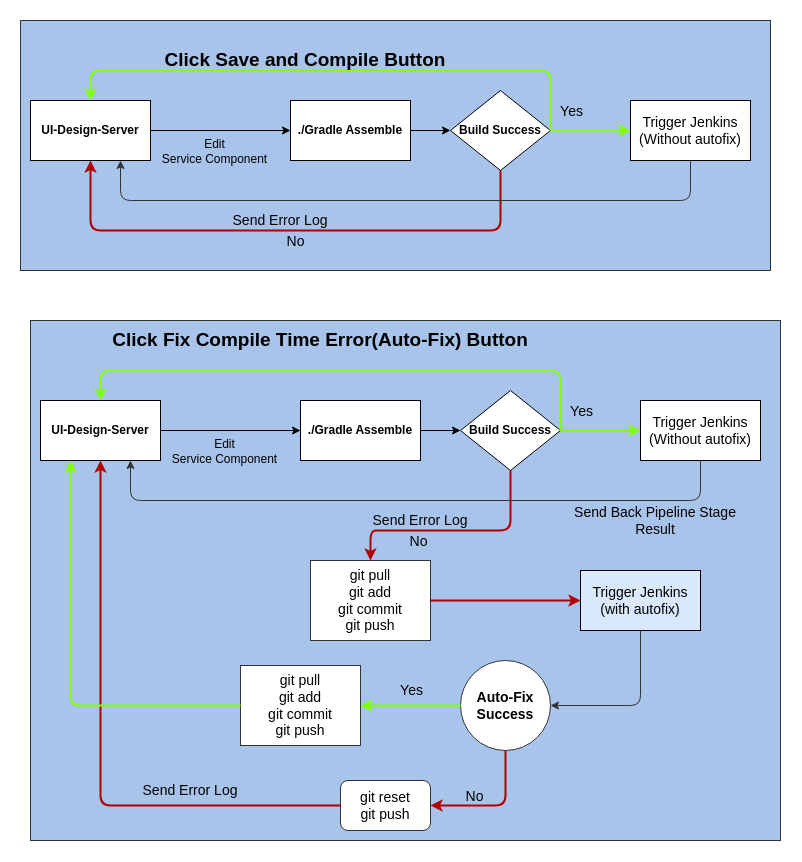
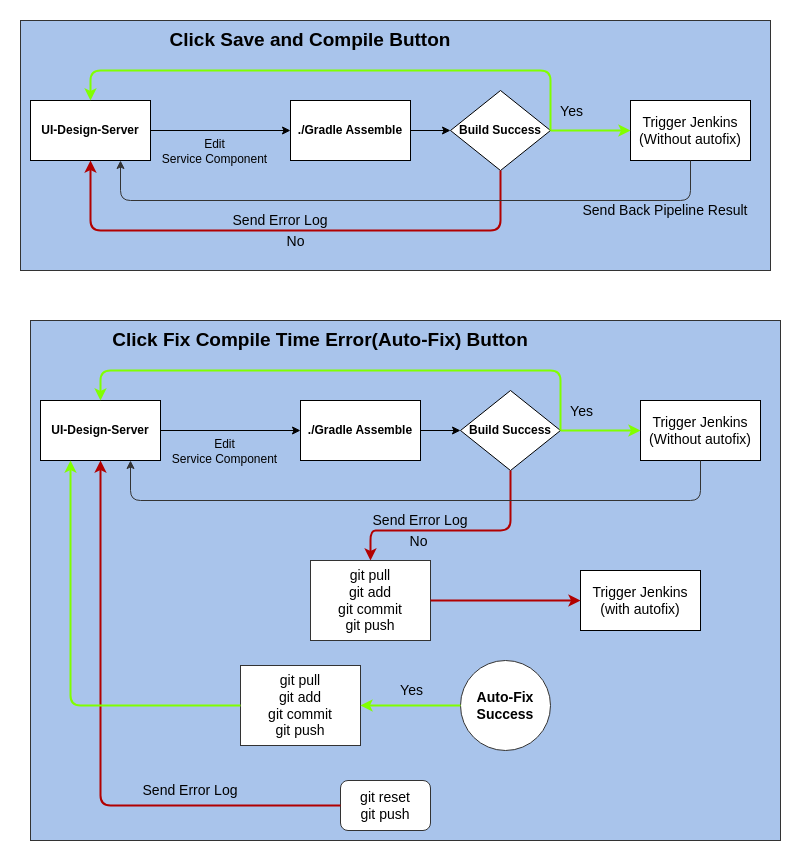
node "Click Save and Compile Button": moved (306, 61) -> (311, 41)
node "Send Back Pipeline Result": added
node "Send Back Pipeline Stage Result": removed
node "Trigger Jenkins (with autofix)": fillcolor #dae8fc -> #ffffff
edge "Trigger Jenkins (with autofix)" -> "Auto-Fix Success": removed
edge "Auto-Fix Success" -> "git reset git push": removed, label "No"
